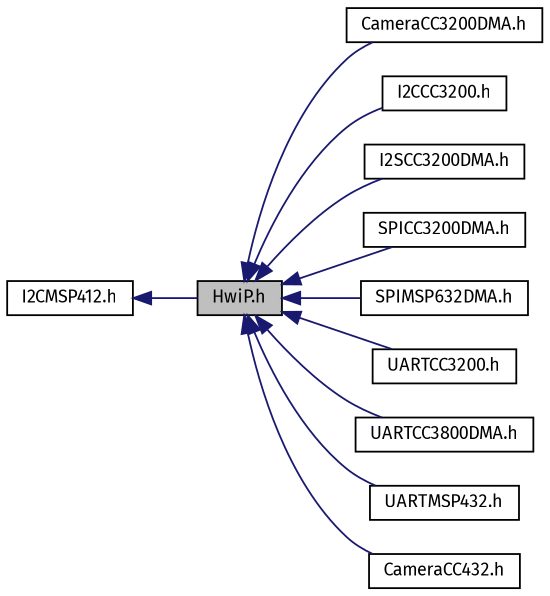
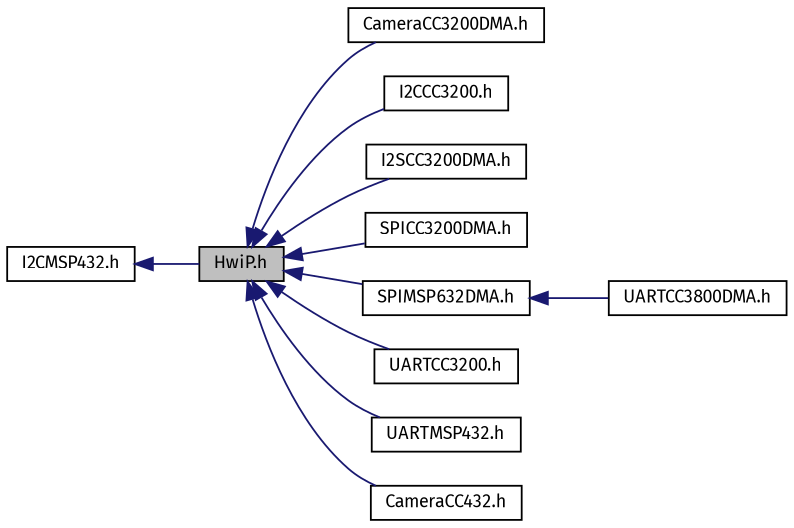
node "I2CMSP412.h": label "I2CMSP412.h" -> "I2CMSP432.h"
edge "UARTCC3800DMA.h" -> "HwiP.h": now "UARTCC3800DMA.h" -> "SPIMSP632DMA.h"
